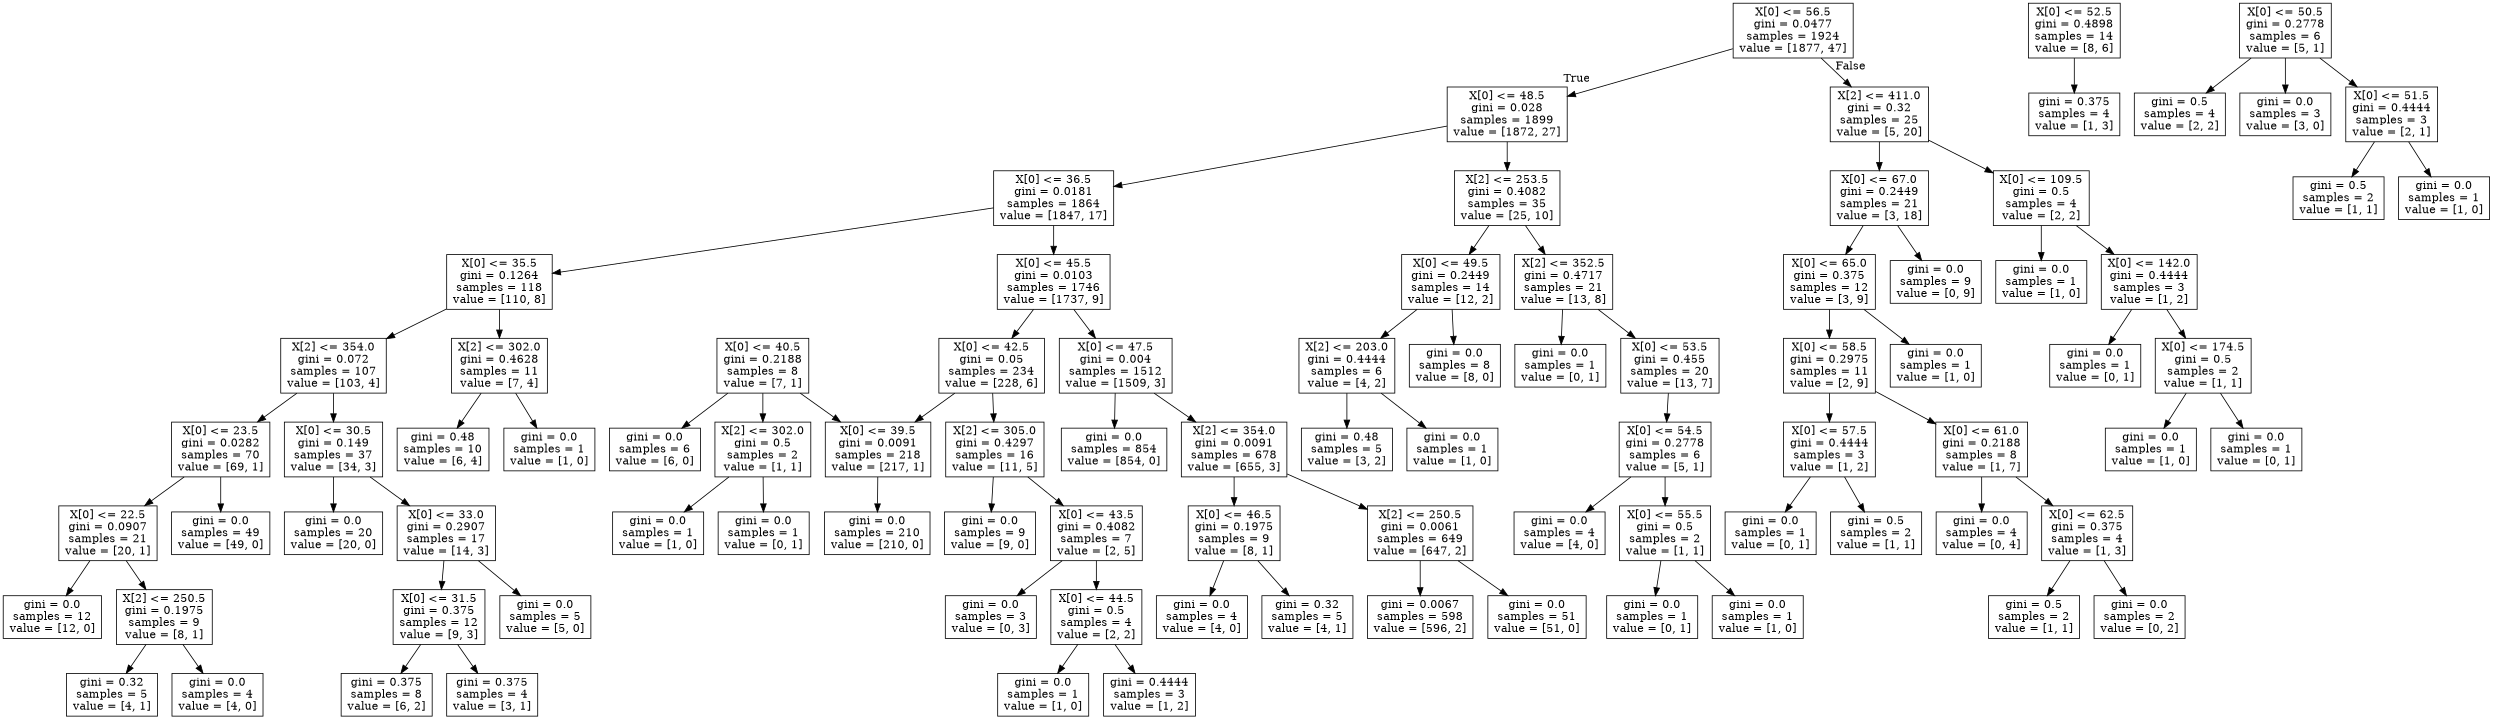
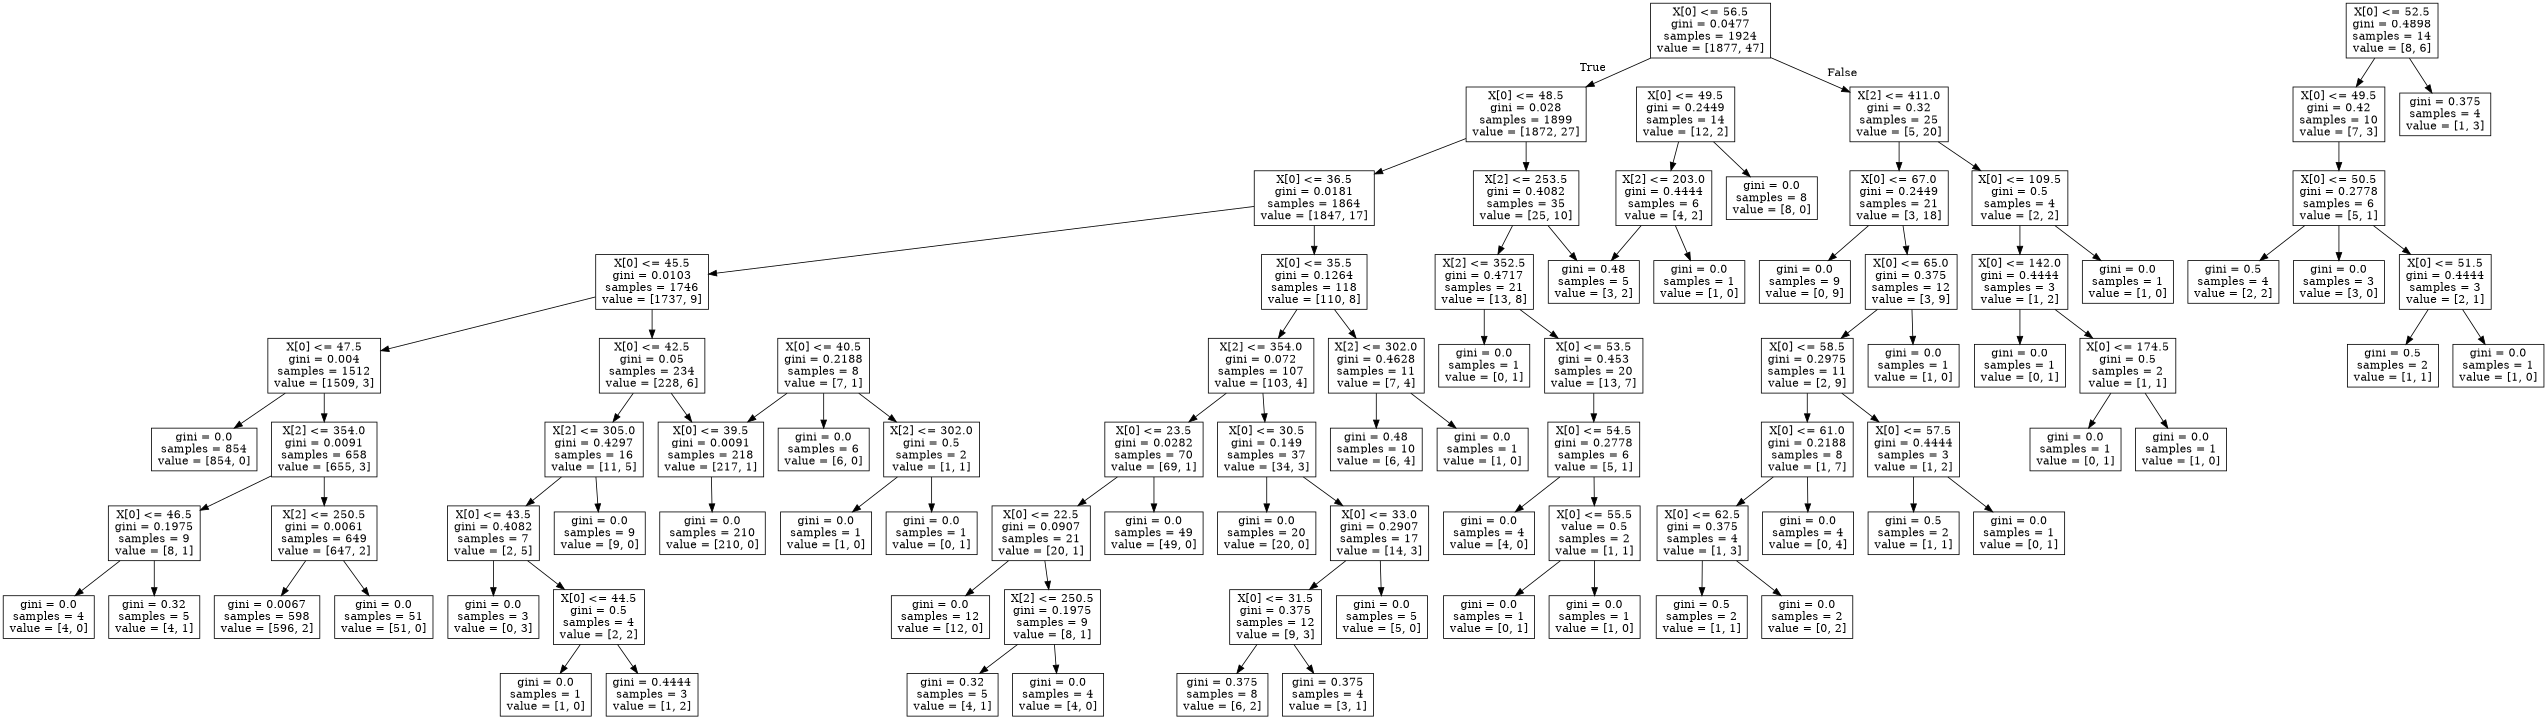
node "X[0] <= 49.5 gini = 0.42 samples = 10 value = [7, 3]": added
edge "X[2] <= 253.5 gini = 0.4082 samples = 35 value = [25, 10]" -> "X[0] <= 49.5 gini = 0.2449 samples = 14 value = [12, 2]": now "X[2] <= 253.5 gini = 0.4082 samples = 35 value = [25, 10]" -> "gini = 0.48 samples = 5 value = [3, 2]"
node "X[0] <= 53.5 gini = 0.455 samples = 20 value = [13, 7]": label "X[0] <= 53.5 gini = 0.455 samples = 20 value = [13, 7]" -> "X[0] <= 53.5 gini = 0.453 samples = 20 value = [13, 7]"
node "X[2] <= 354.0 gini = 0.0091 samples = 678 value = [655, 3]": label "X[2] <= 354.0 gini = 0.0091 samples = 678 value = [655, 3]" -> "X[2] <= 354.0 gini = 0.0091 samples = 658 value = [655, 3]"
node "X[0] <= 55.5 gini = 0.5 samples = 2 value = [1, 1]": label "X[0] <= 55.5 gini = 0.5 samples = 2 value = [1, 1]" -> "X[0] <= 55.5 value = 0.5 samples = 2 value = [1, 1]"
